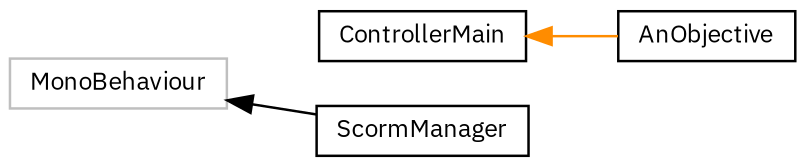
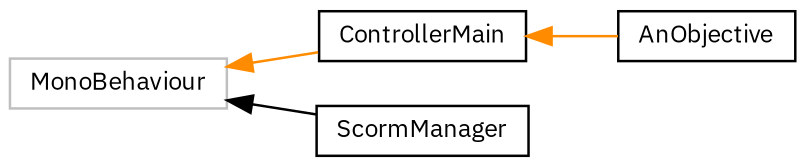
edge "ControllerMain" -> "MonoBehaviour": added
